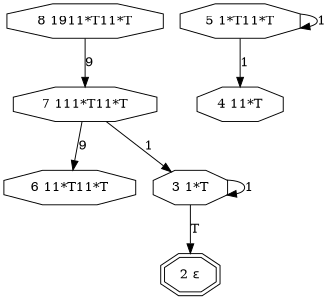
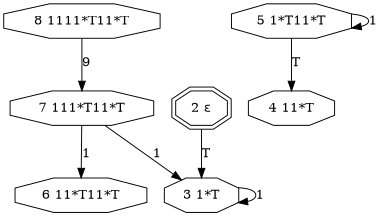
node "8 1911*T11*T": label "8 1911*T11*T" -> "8 1111*T11*T"
edge "5 1*T11*T" -> "4 11*T": label "1" -> "T"
edge "7 111*T11*T" -> "6 11*T11*T": label "9" -> "1"
edge "3 1*T" -> "2 ε": reversed
